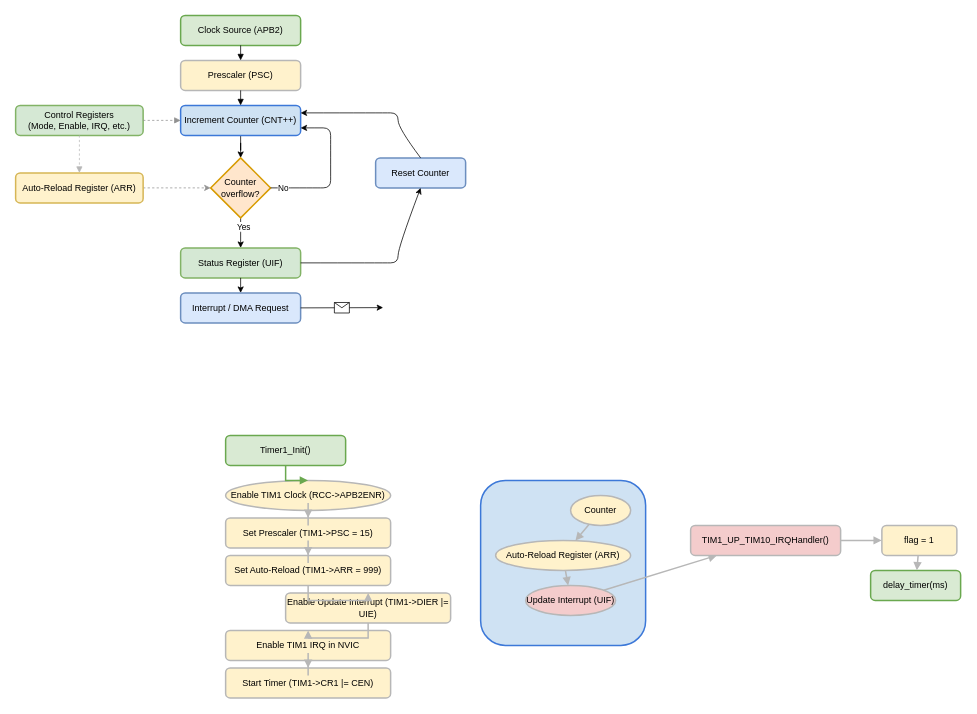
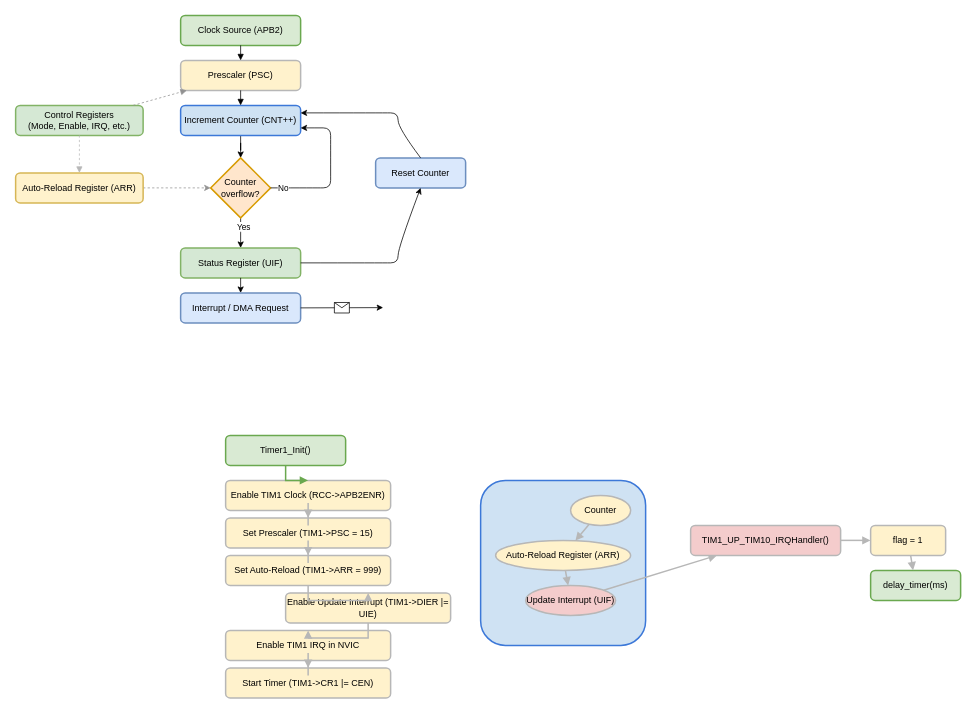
edge "Control Registers (Mode, Enable, IRQ, etc.)" -> "Increment Counter (CNT++)": now "Control Registers (Mode, Enable, IRQ, etc.)" -> "Prescaler (PSC)"
node "Enable TIM1 Clock (RCC->APB2ENR)": shape ellipse -> rounded rectangle
node "flag = 1": moved (919, 540) -> (908, 540)
